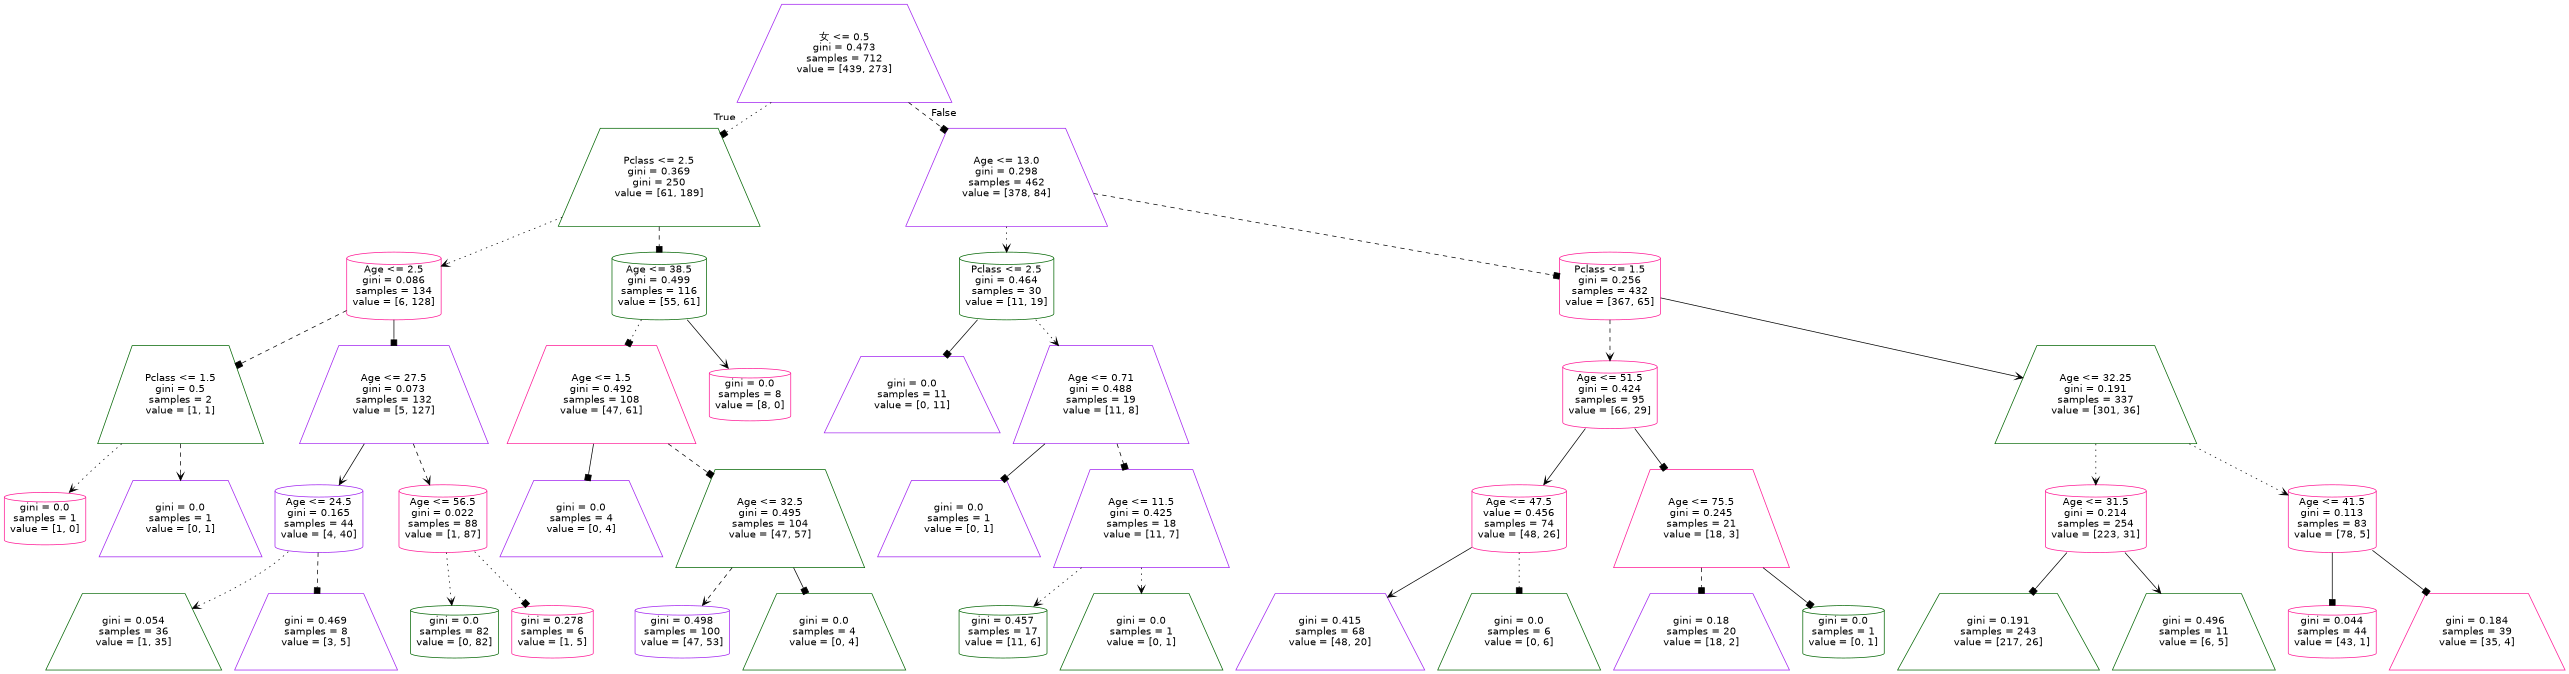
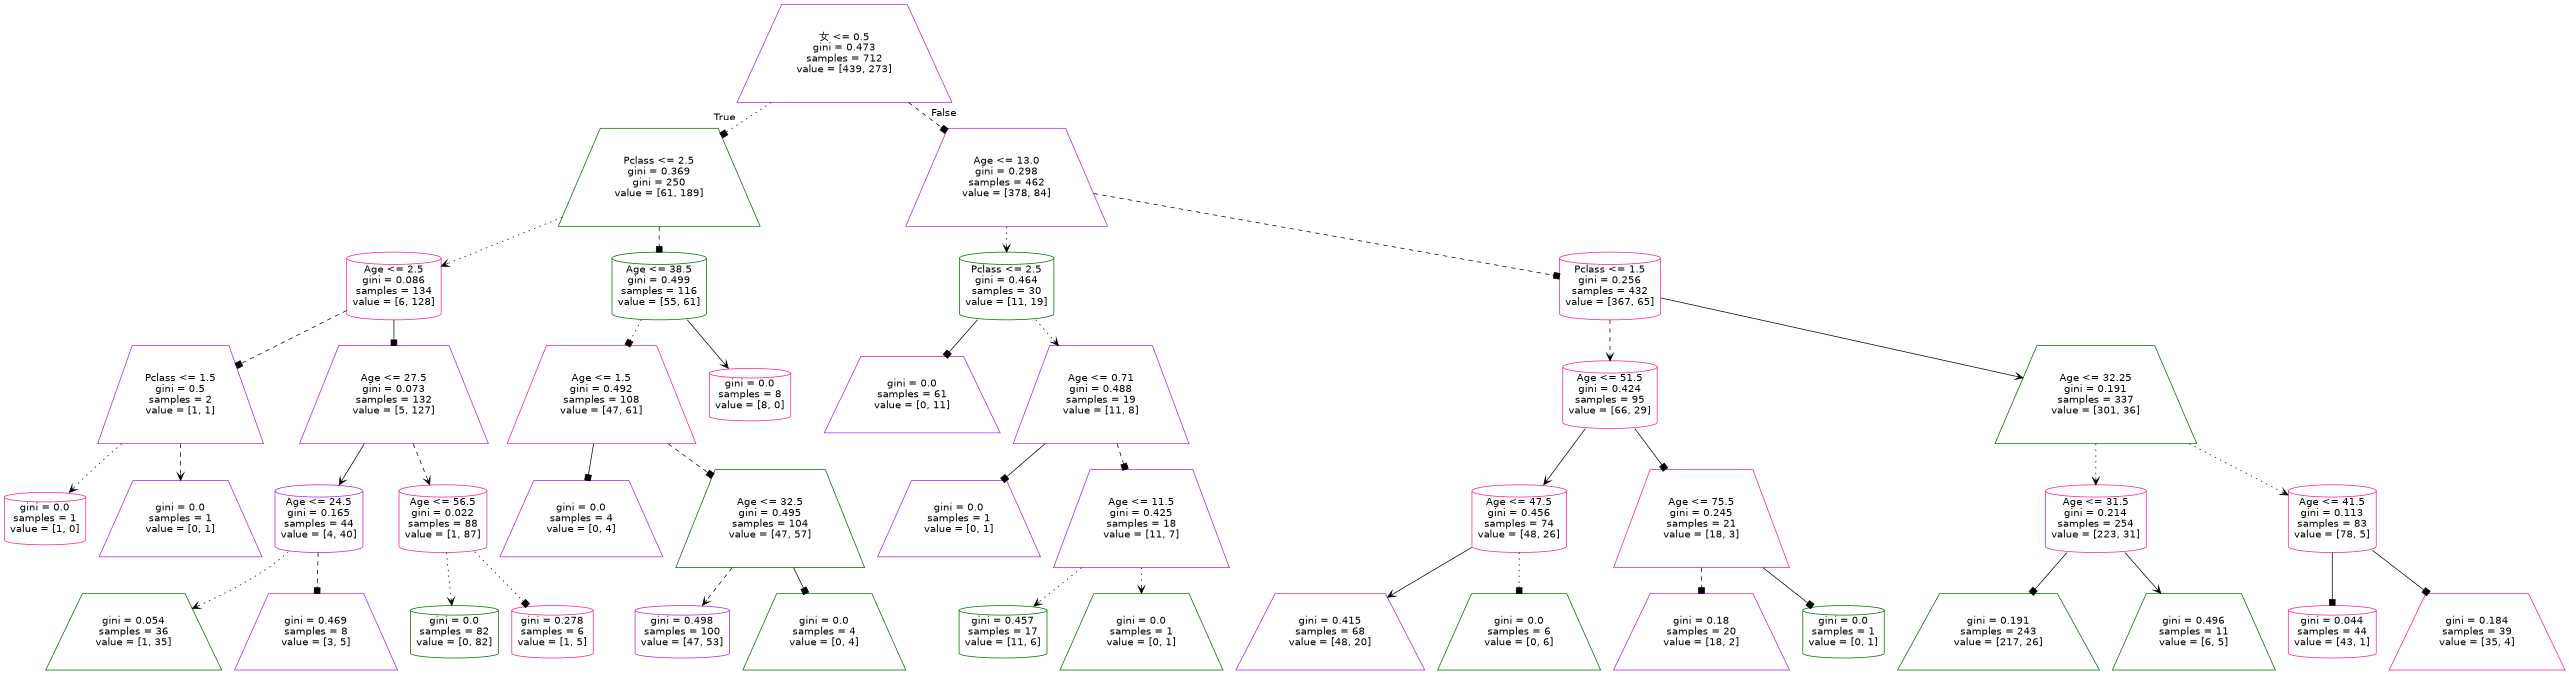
node "Pclass <= 1.5 gini = 0.5 samples = 2 value = [1, 1]": color darkgreen -> purple
node "gini = 0.0 samples = 11 value = [0, 11]": label "gini = 0.0 samples = 11 value = [0, 11]" -> "gini = 0.0 samples = 61 value = [0, 11]"
node "Age <= 47.5 value = 0.456 samples = 74 value = [48, 26]": label "Age <= 47.5 value = 0.456 samples = 74 value = [48, 26]" -> "Age <= 47.5 gini = 0.456 samples = 74 value = [48, 26]"
